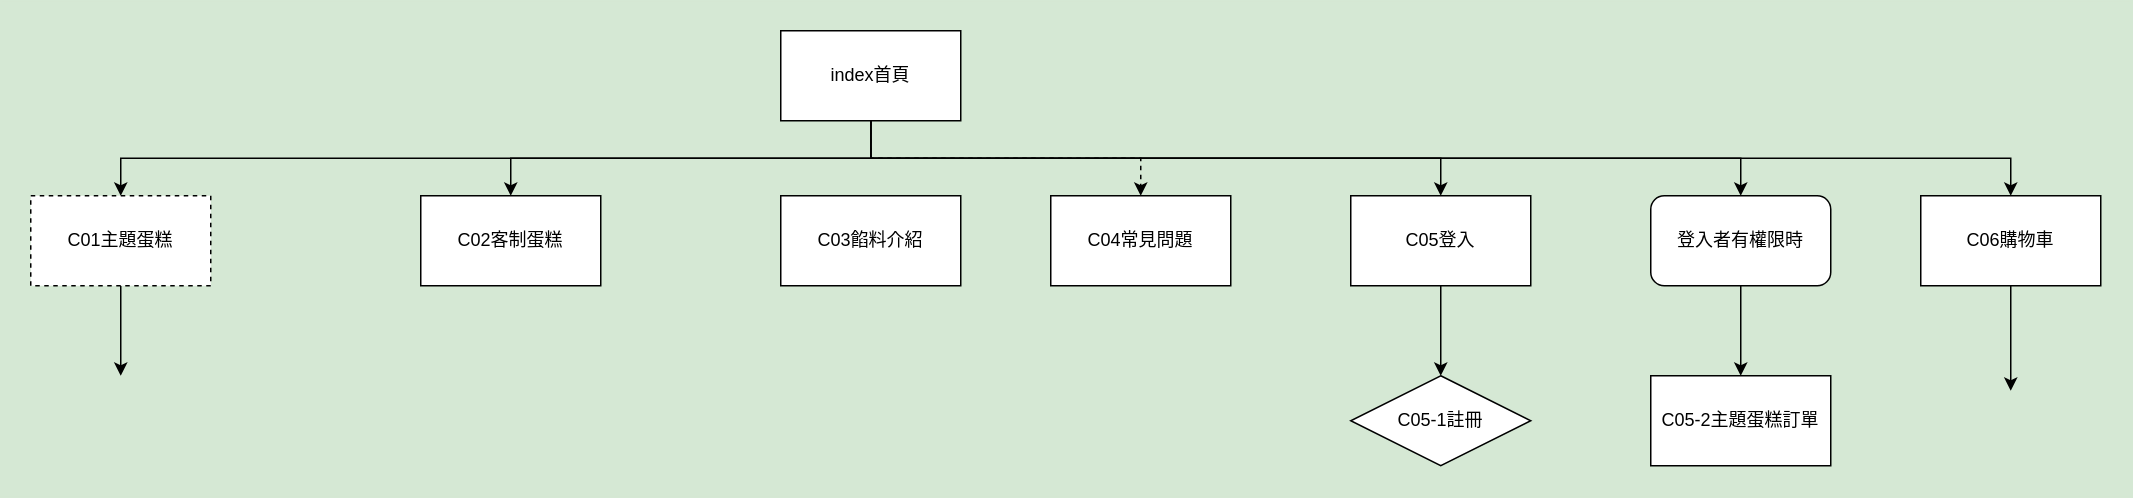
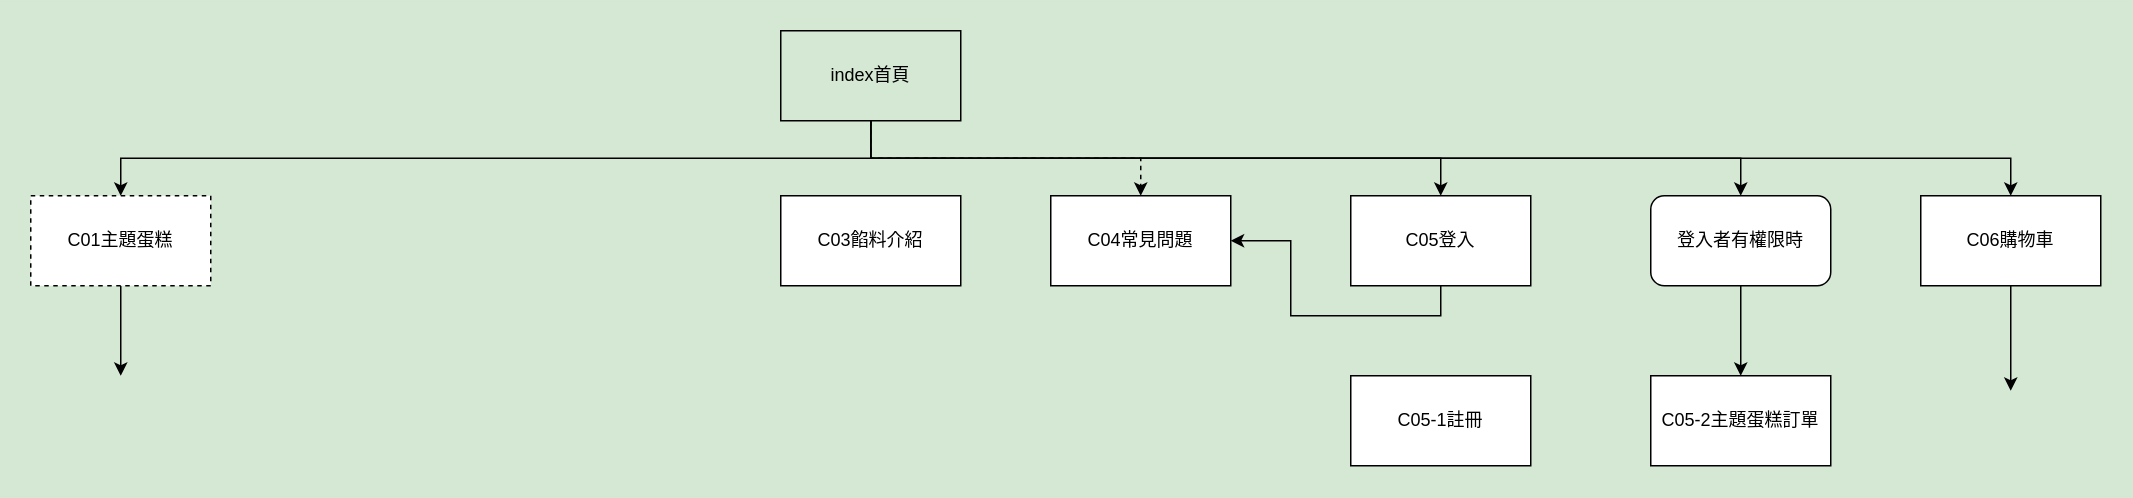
node "index首頁": fillcolor #ffffff -> #d5e8d4
edge "index首頁" -> "C02客制蛋糕": removed
node "C02客制蛋糕": removed
edge "C05登入" -> "C05-1註冊": now "C05登入" -> "C04常見問題"
node "C05-1註冊": shape diamond -> rectangle
